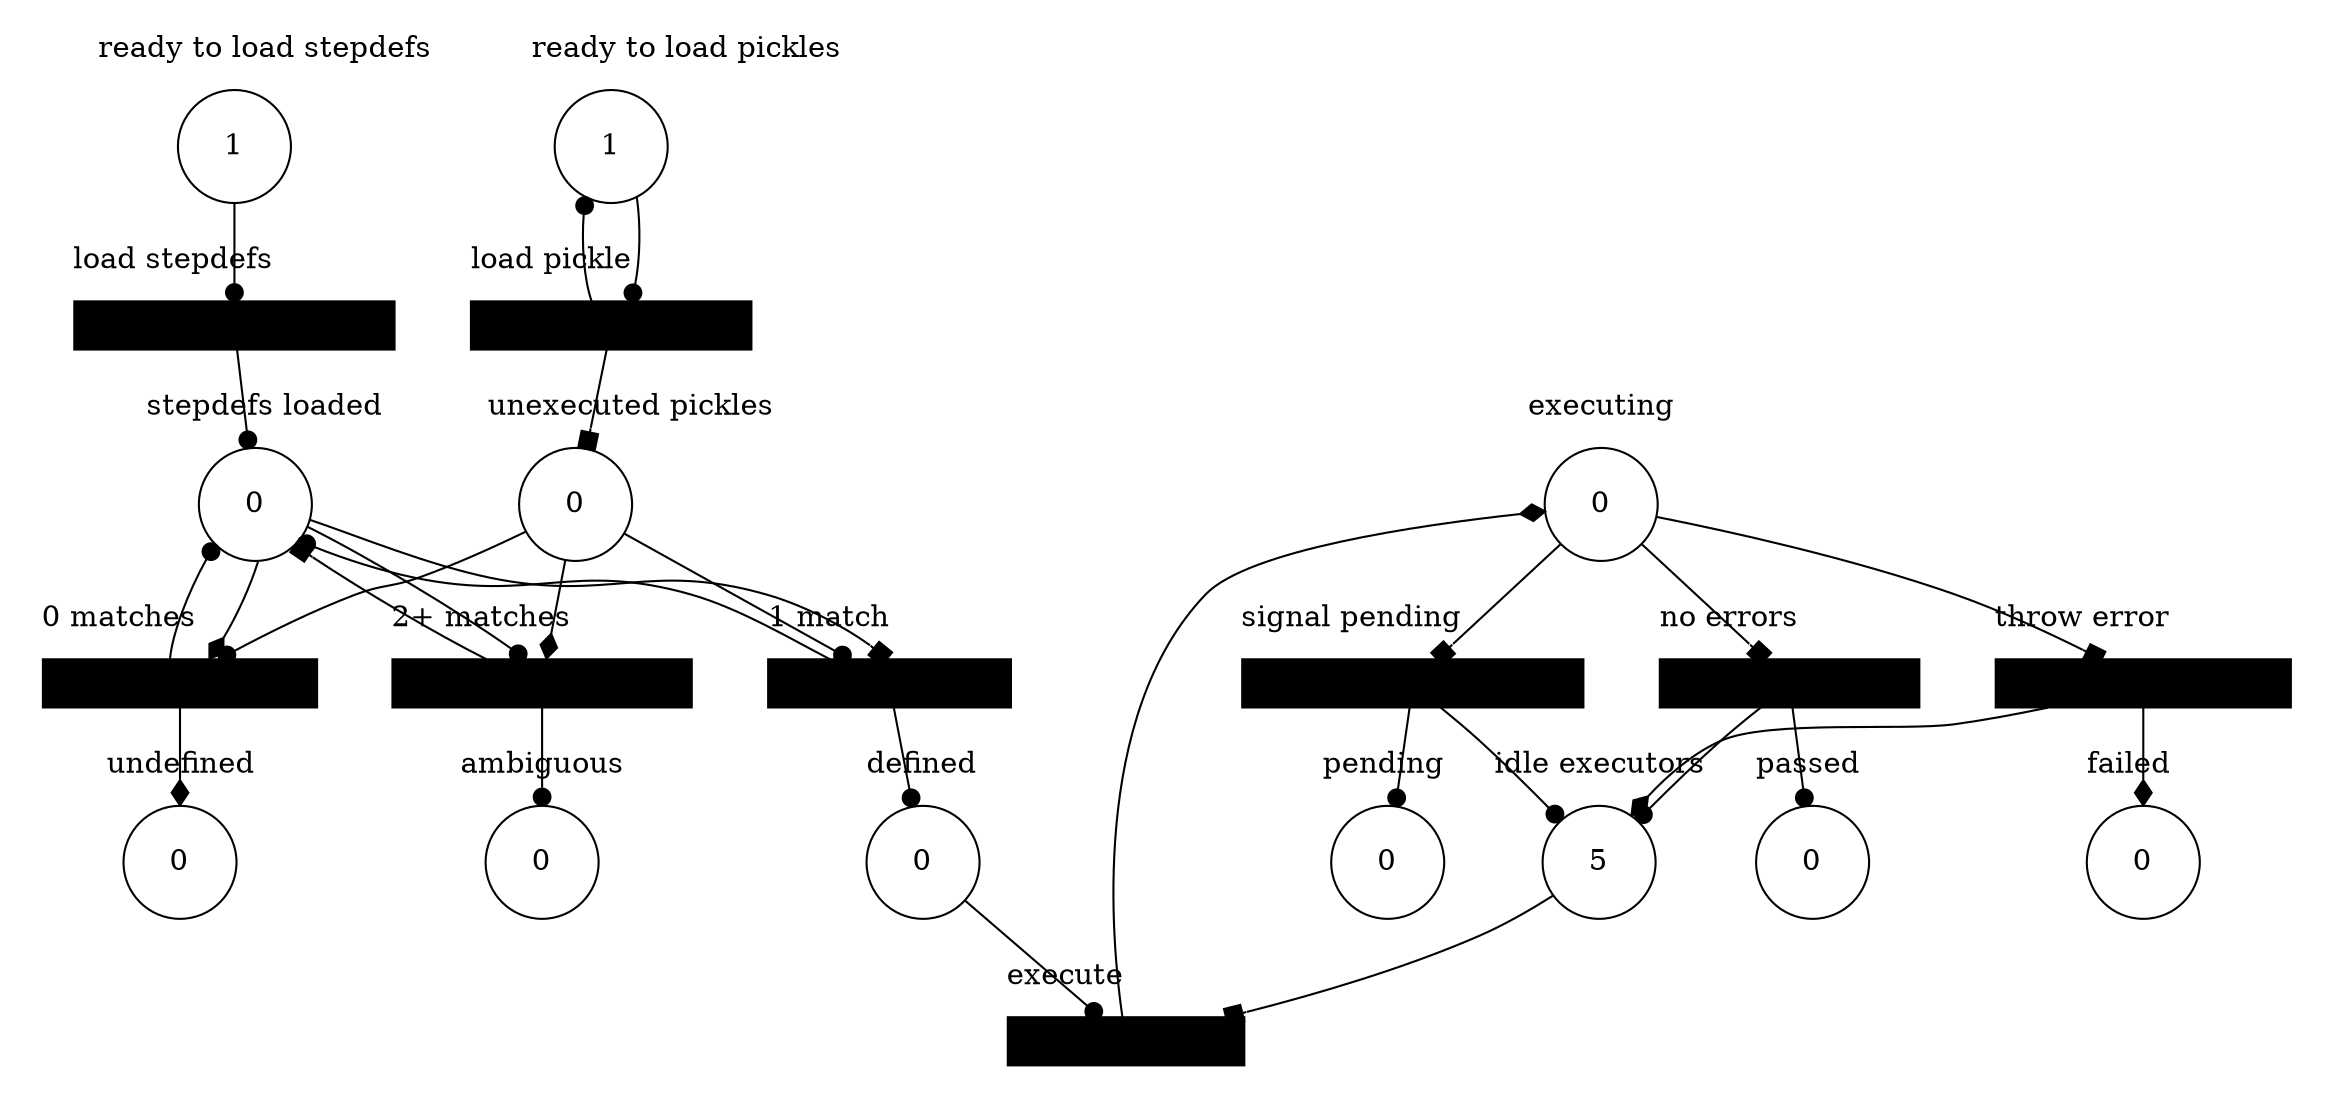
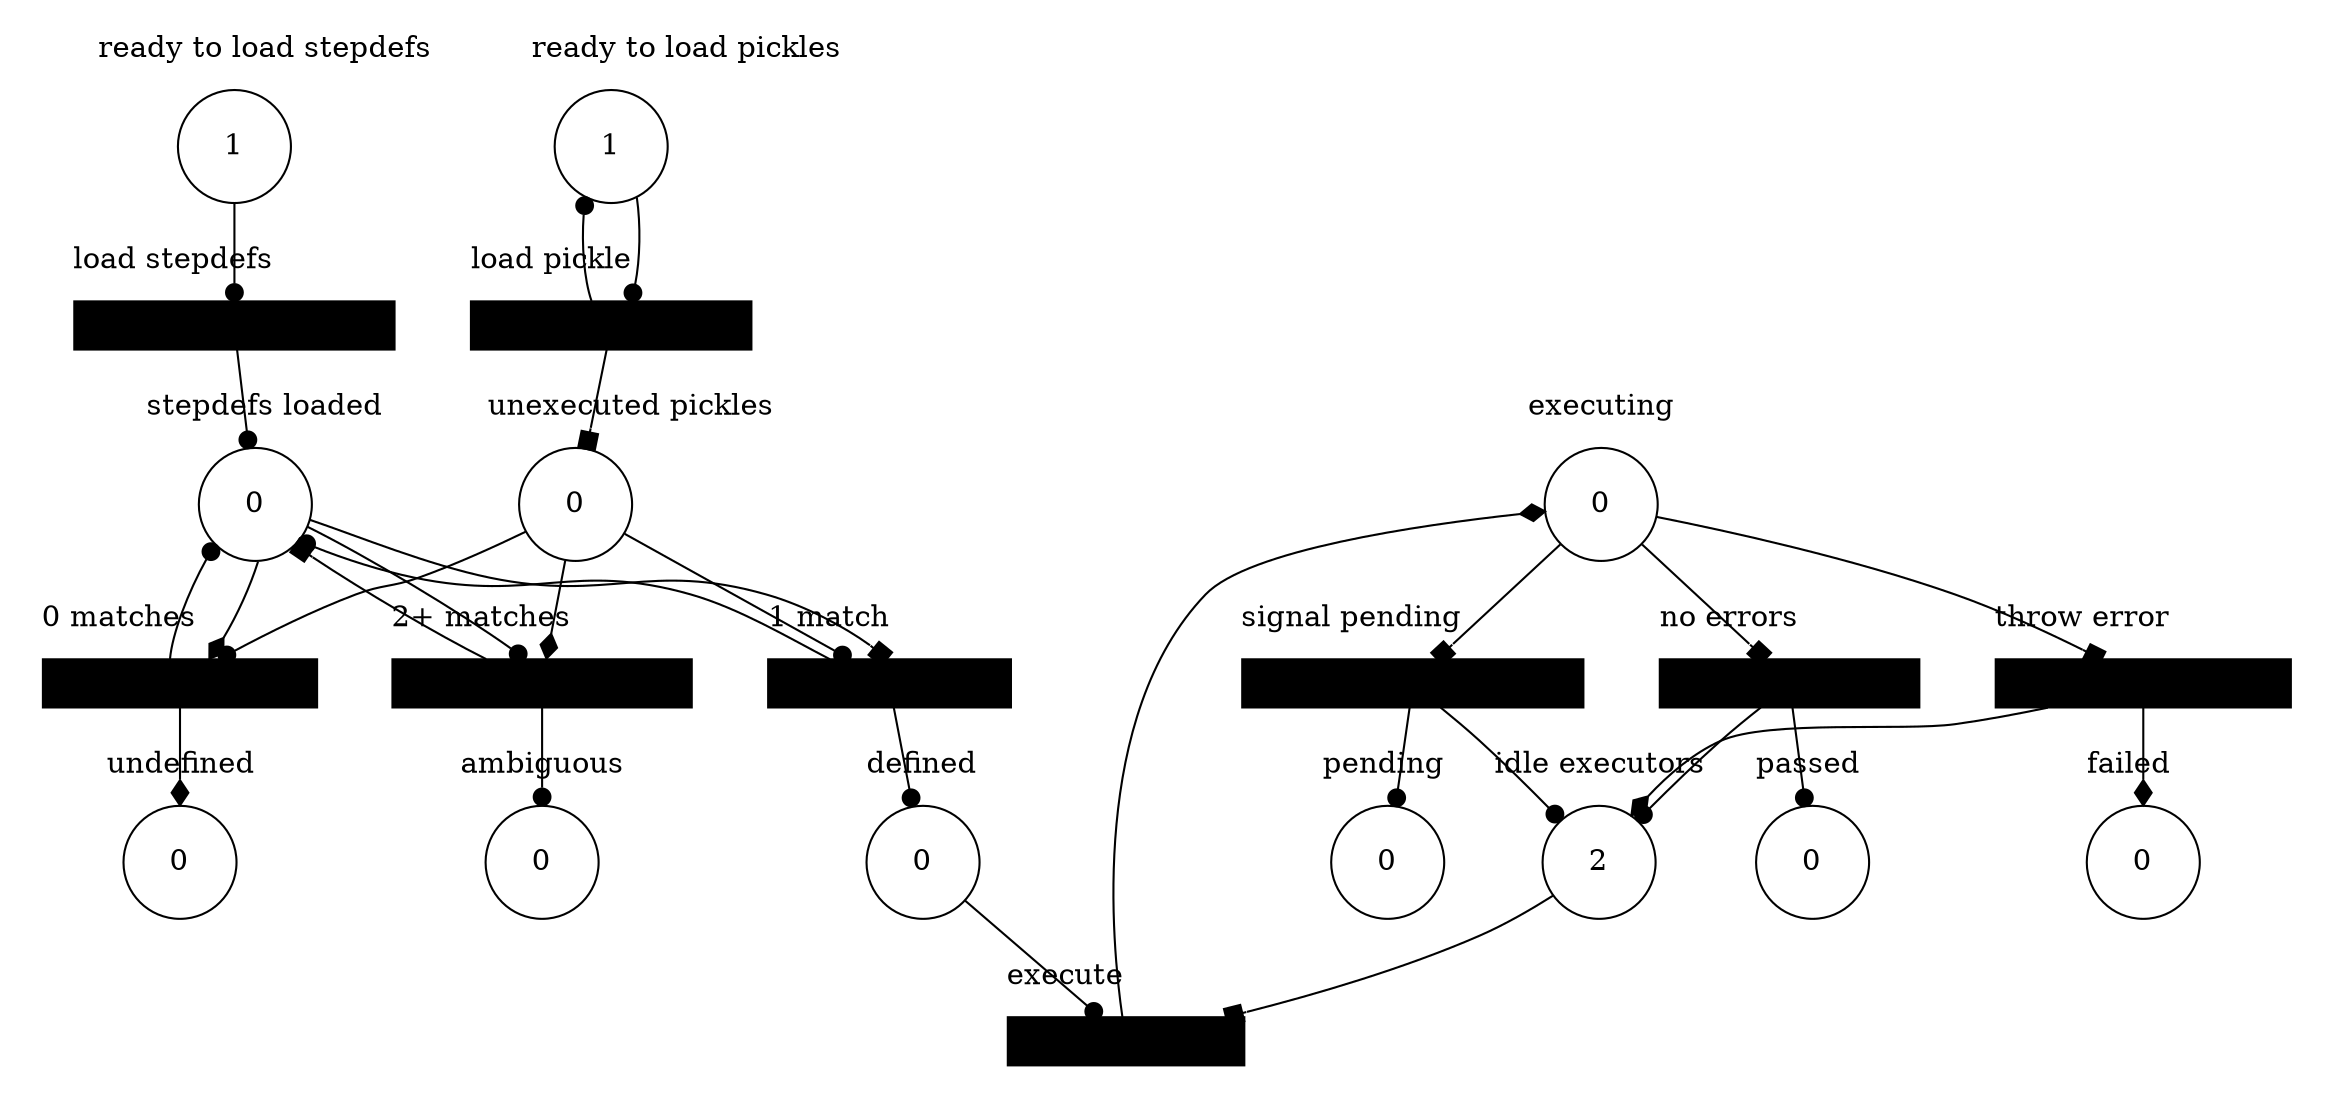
node "5": label "5" -> "2"
